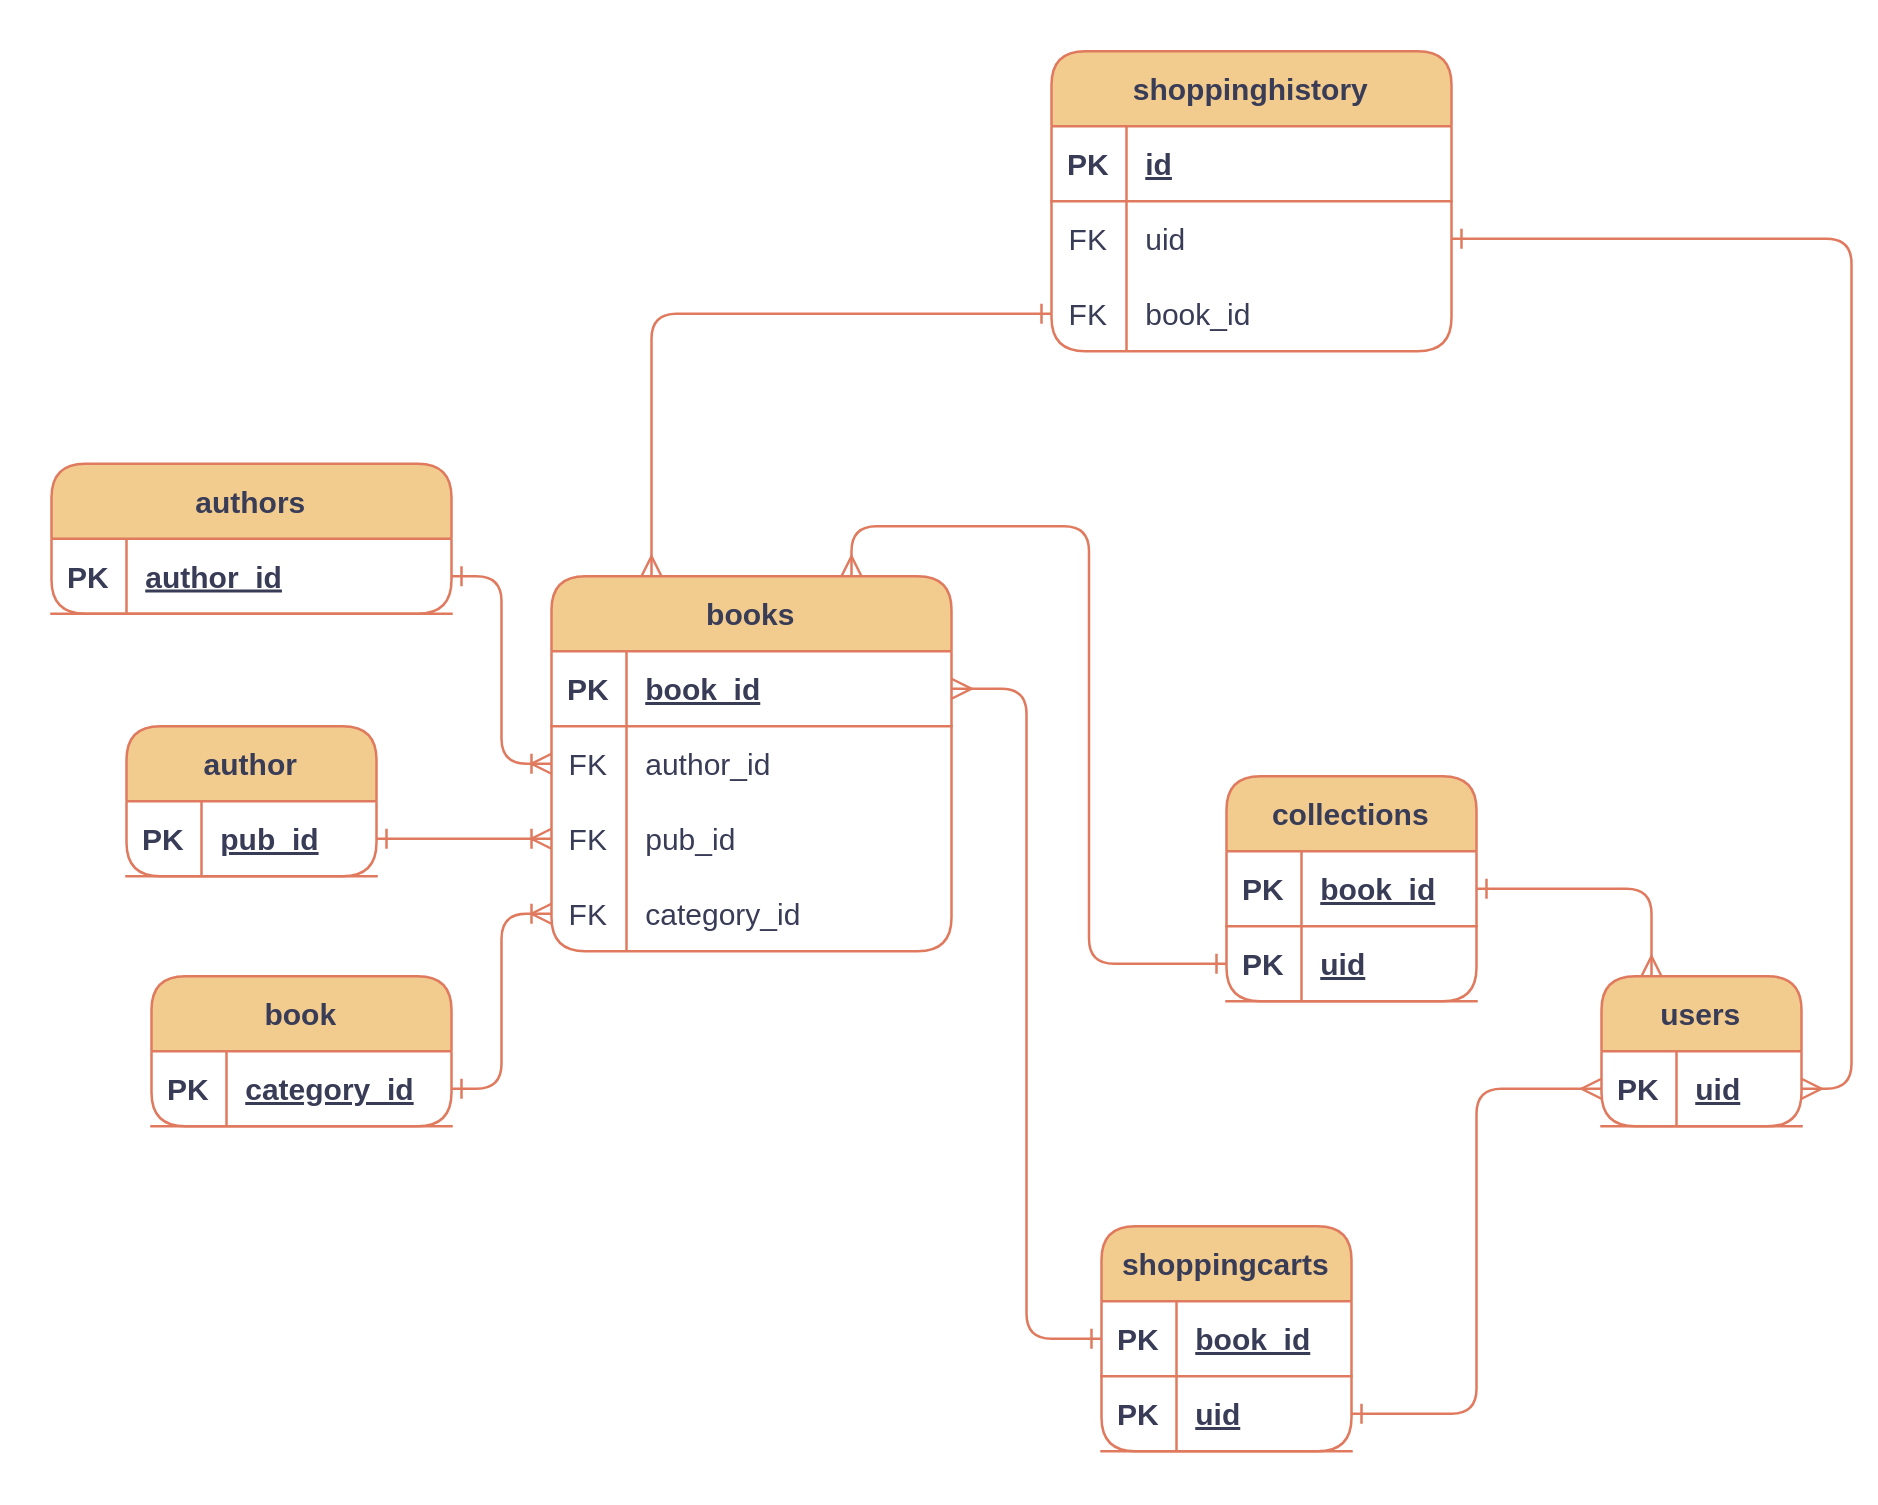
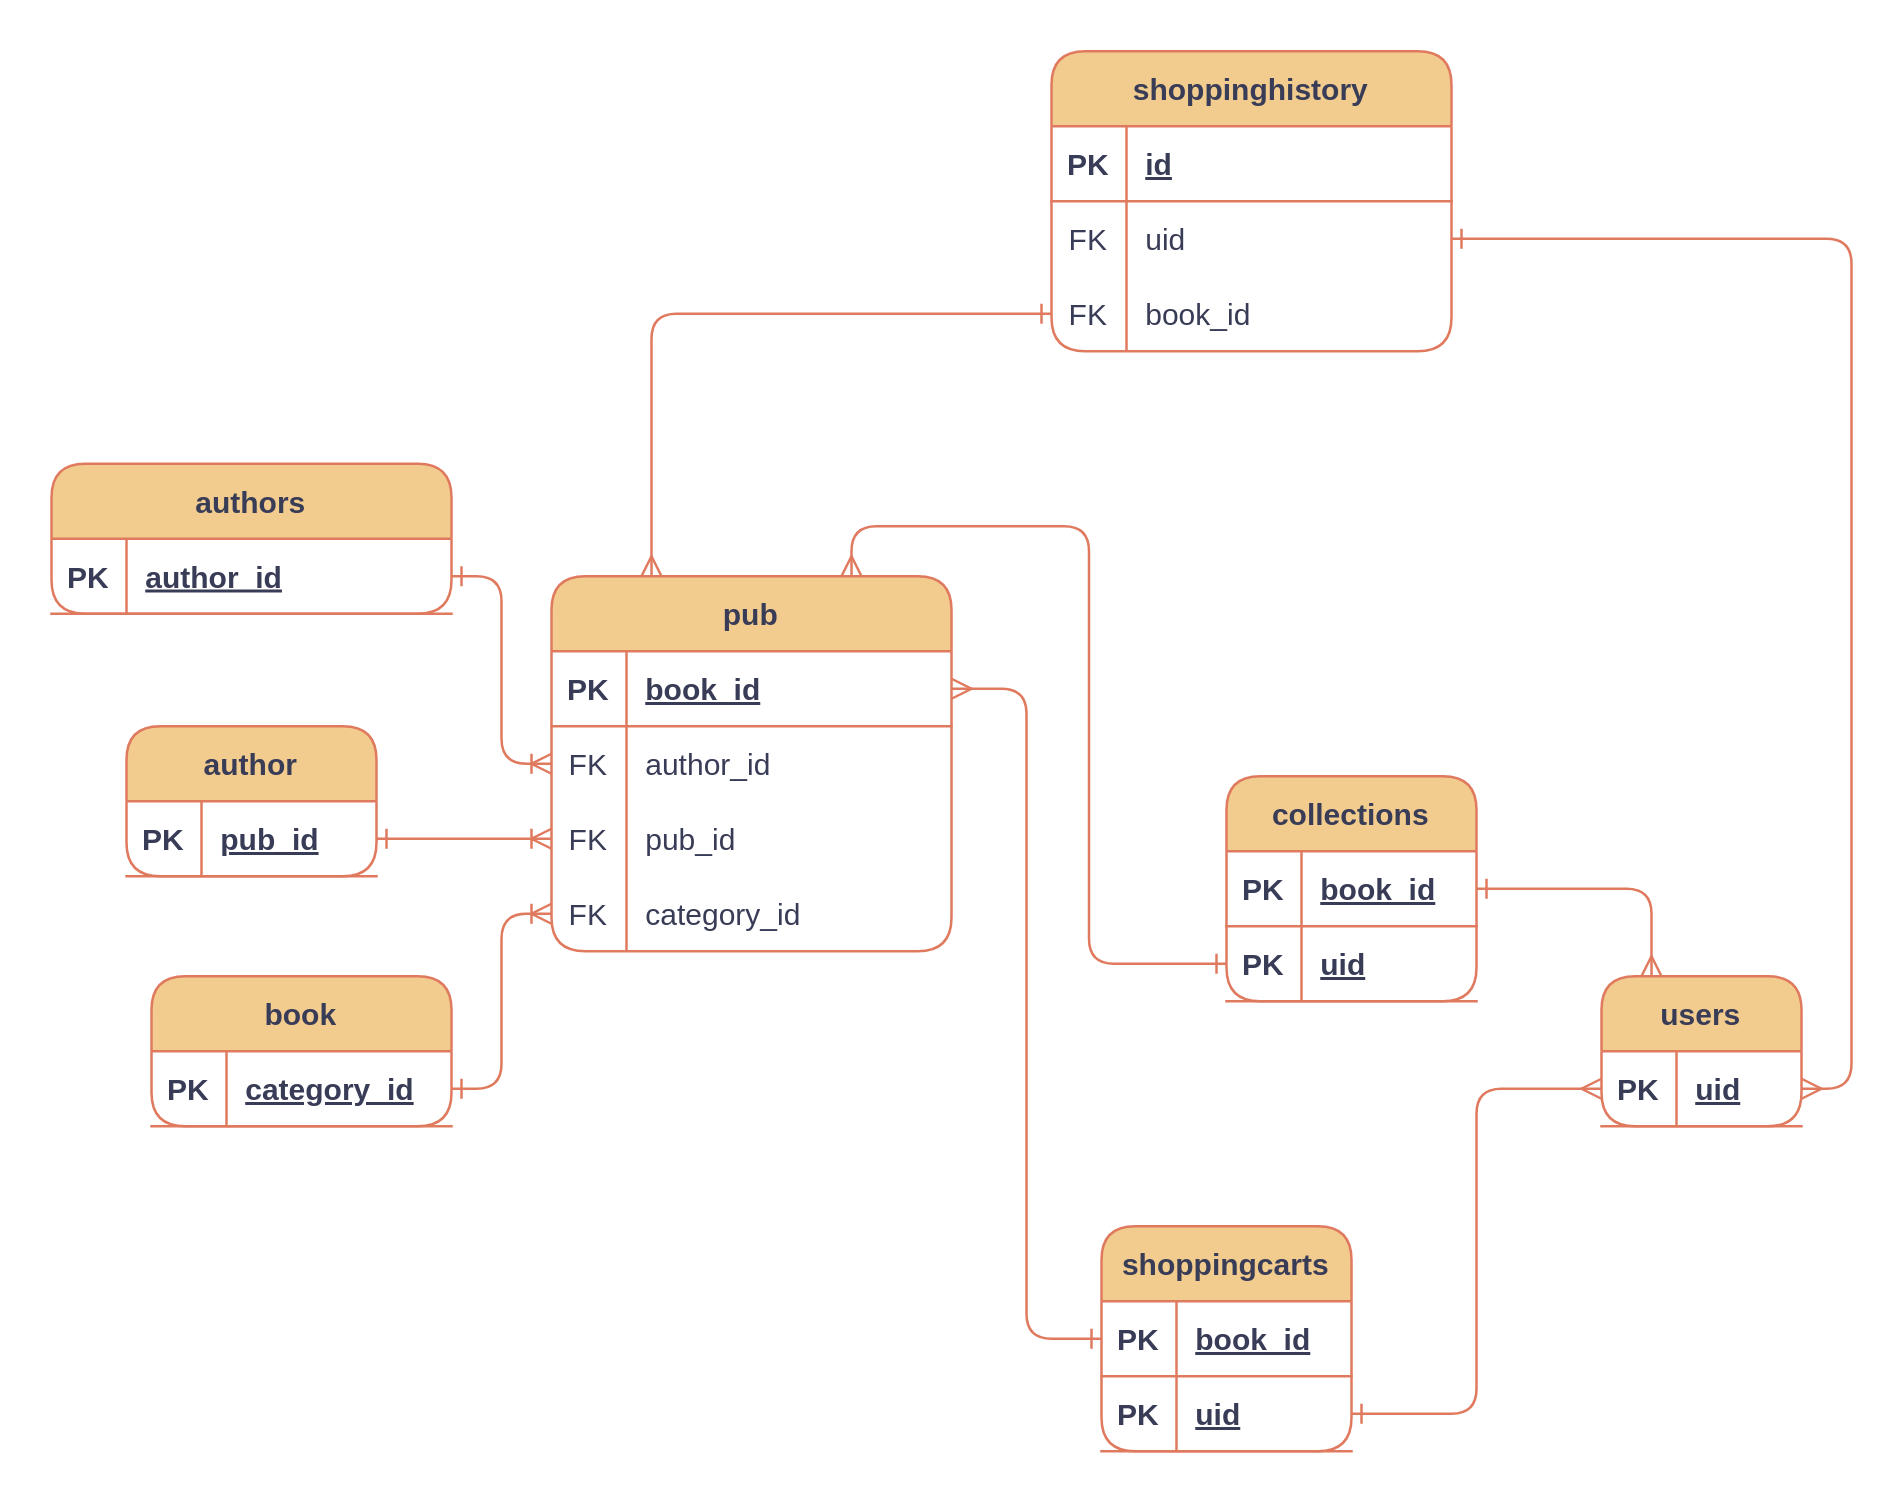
node "books": label "books" -> "pub"
